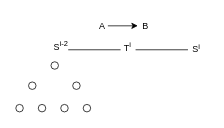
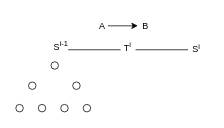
node "Si-2": label "Si-2" -> "Si-1"
